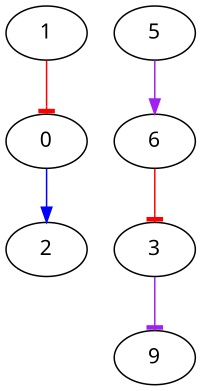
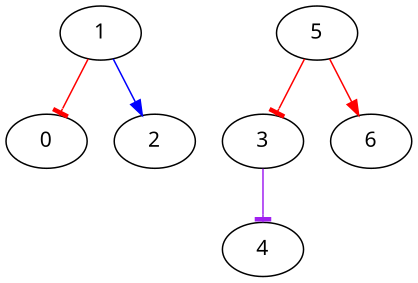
edge "5" -> "6": color purple -> red
edge "0" -> "2": now "1" -> "2"
edge "6" -> "3": now "5" -> "3"
node "9": label "9" -> "4"
